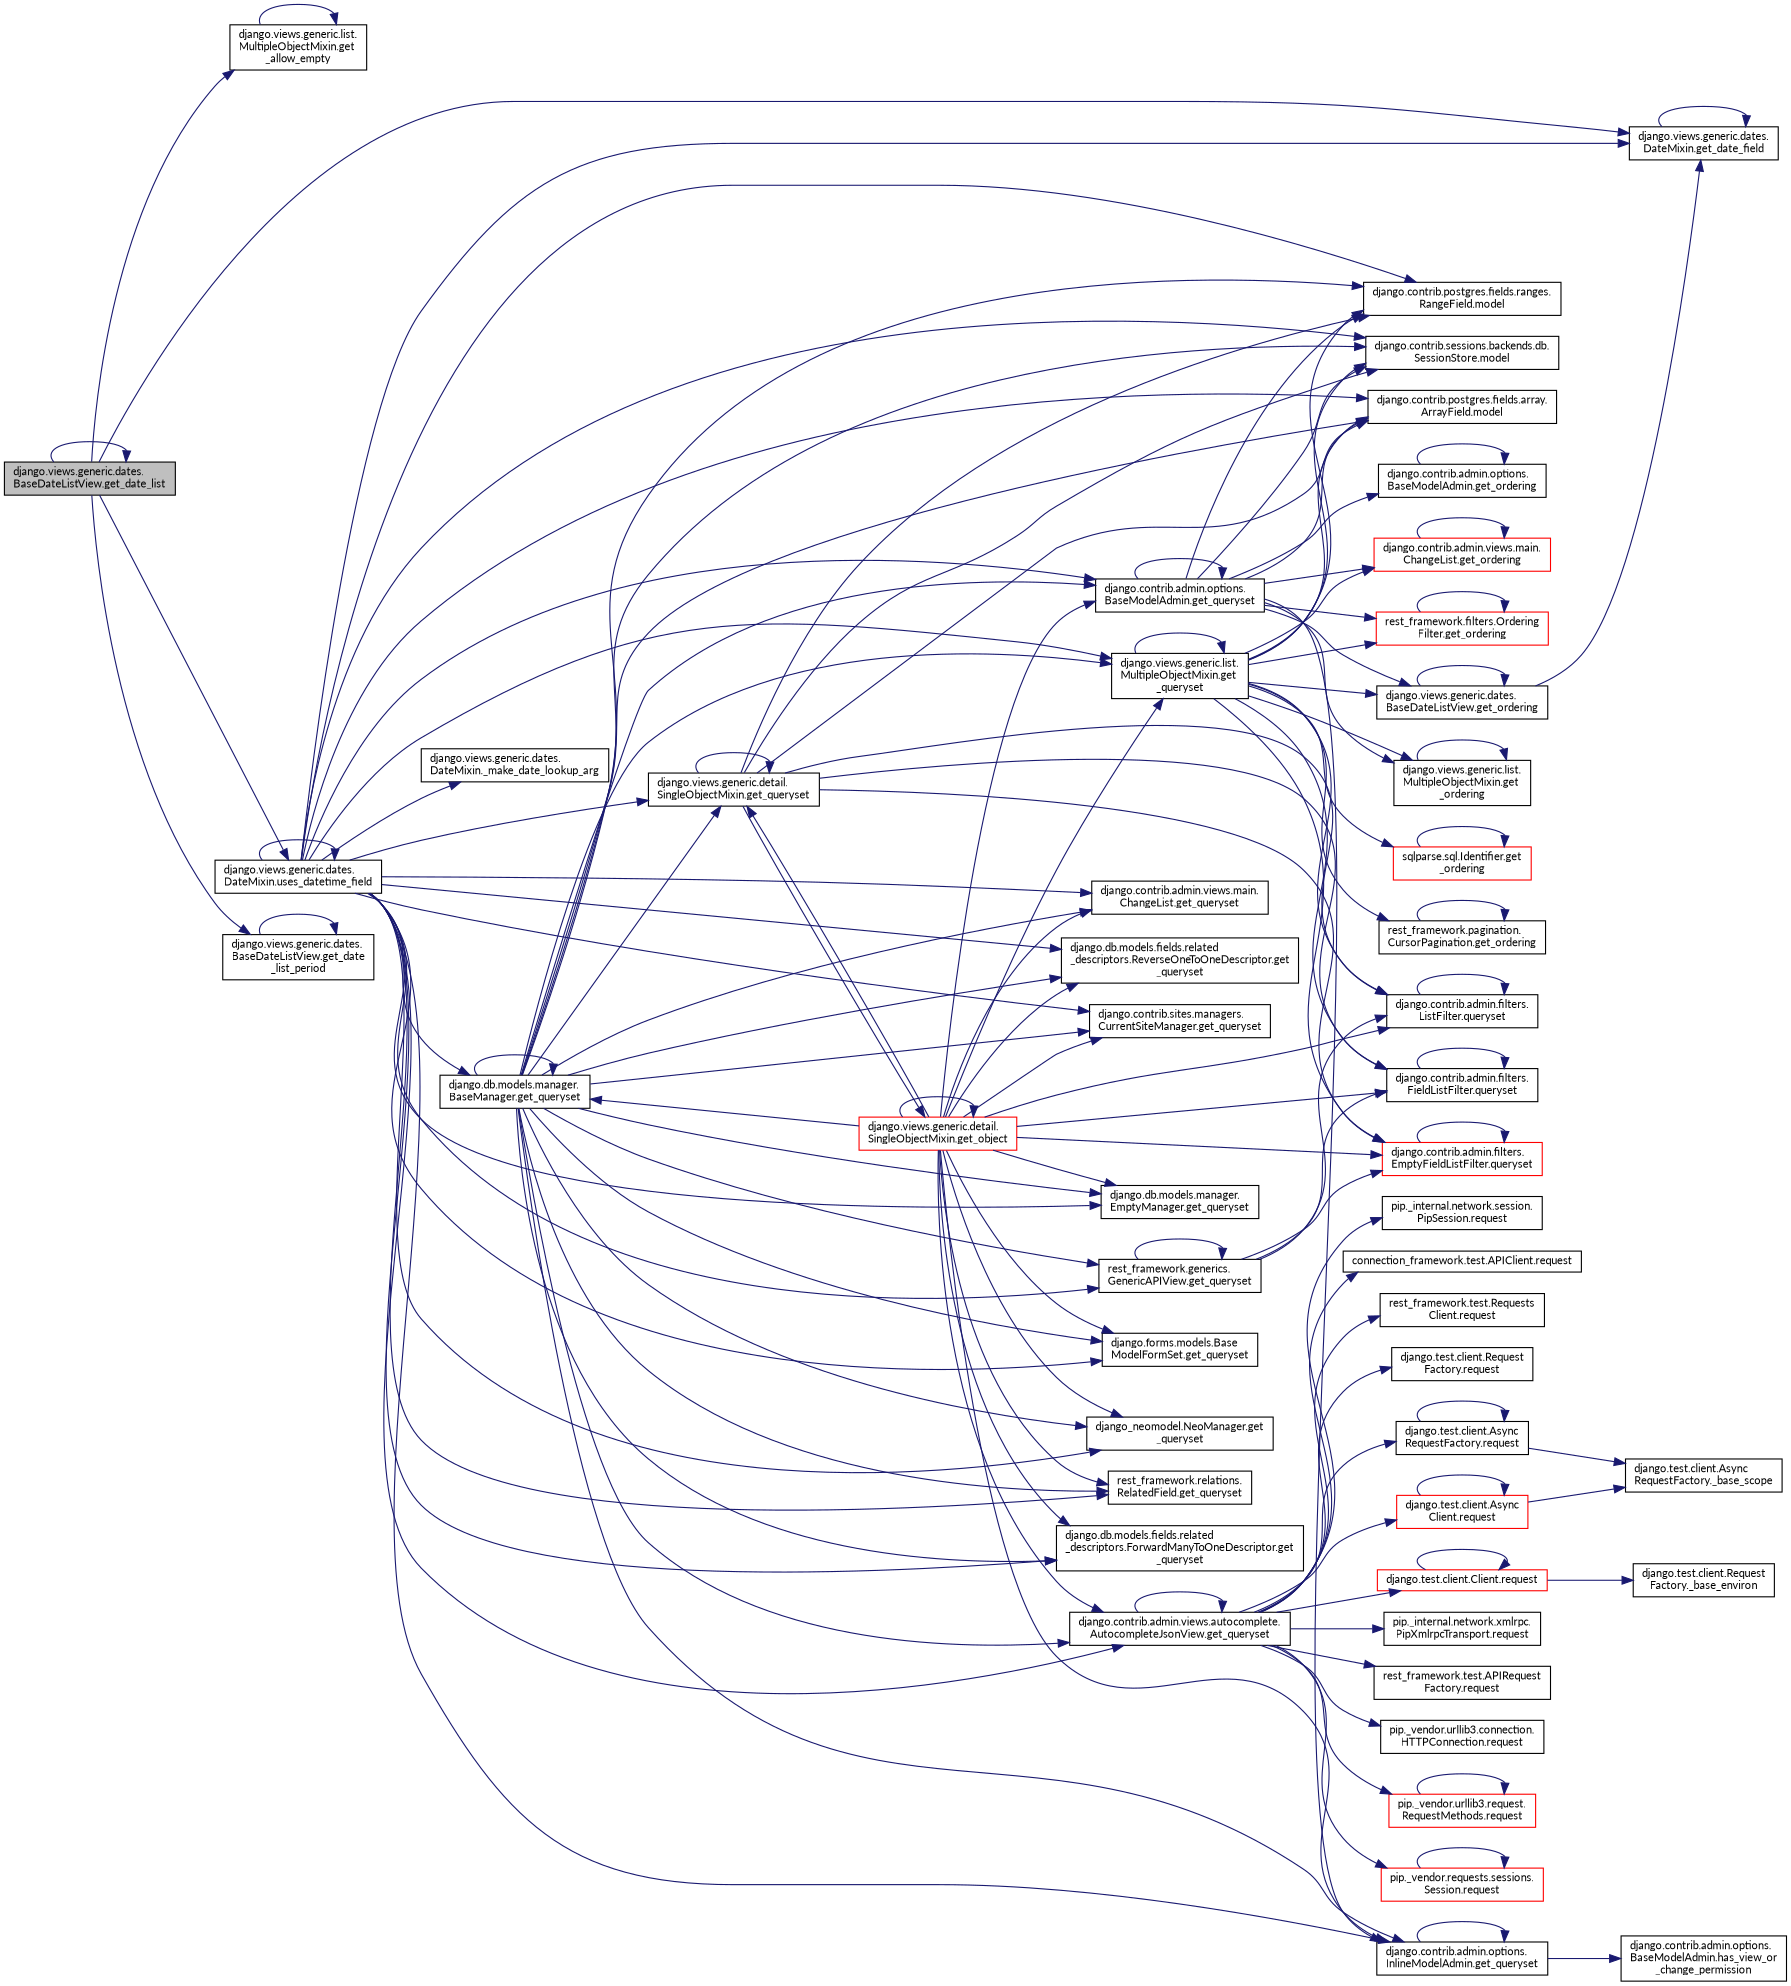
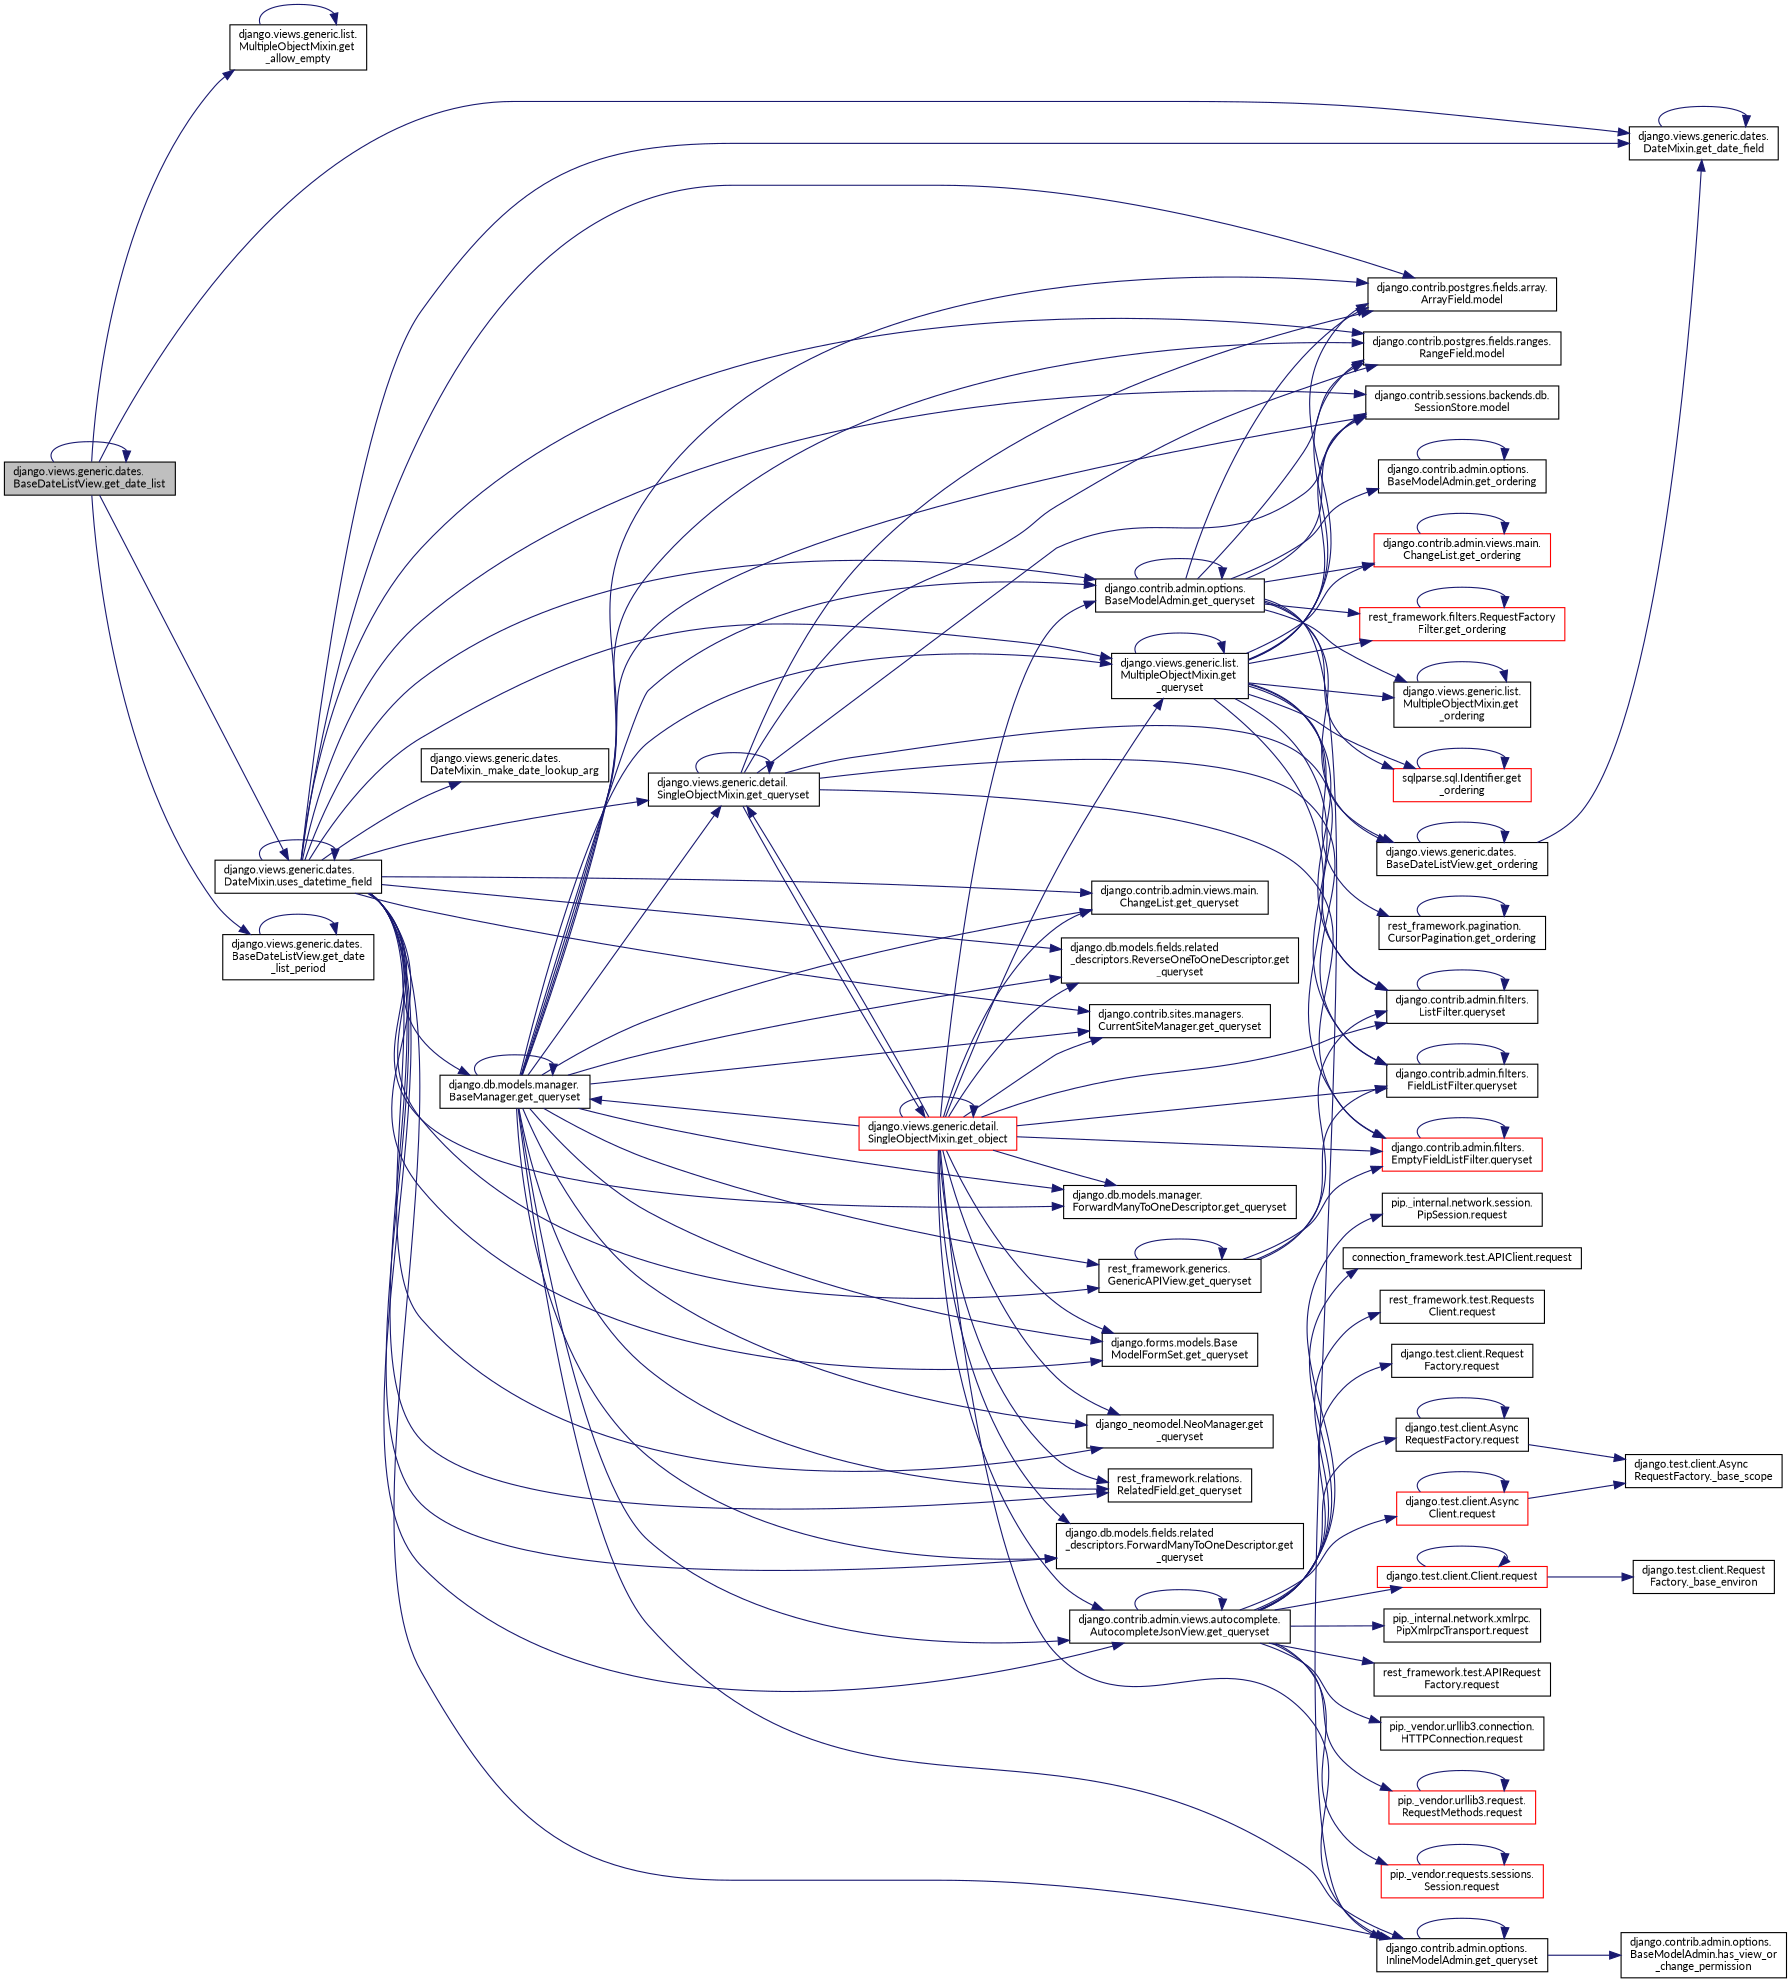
node "rest_framework.filters.Ordering Filter.get_ordering": label "rest_framework.filters.Ordering Filter.get_ordering" -> "rest_framework.filters.RequestFactory Filter.get_ordering"
edge "django.contrib.admin.options. BaseModelAdmin.get_queryset" -> "sqlparse.sql.Identifier.get _ordering": added
node "django.db.models.manager. EmptyManager.get_queryset": label "django.db.models.manager. EmptyManager.get_queryset" -> "django.db.models.manager. ForwardManyToOneDescriptor.get_queryset"
